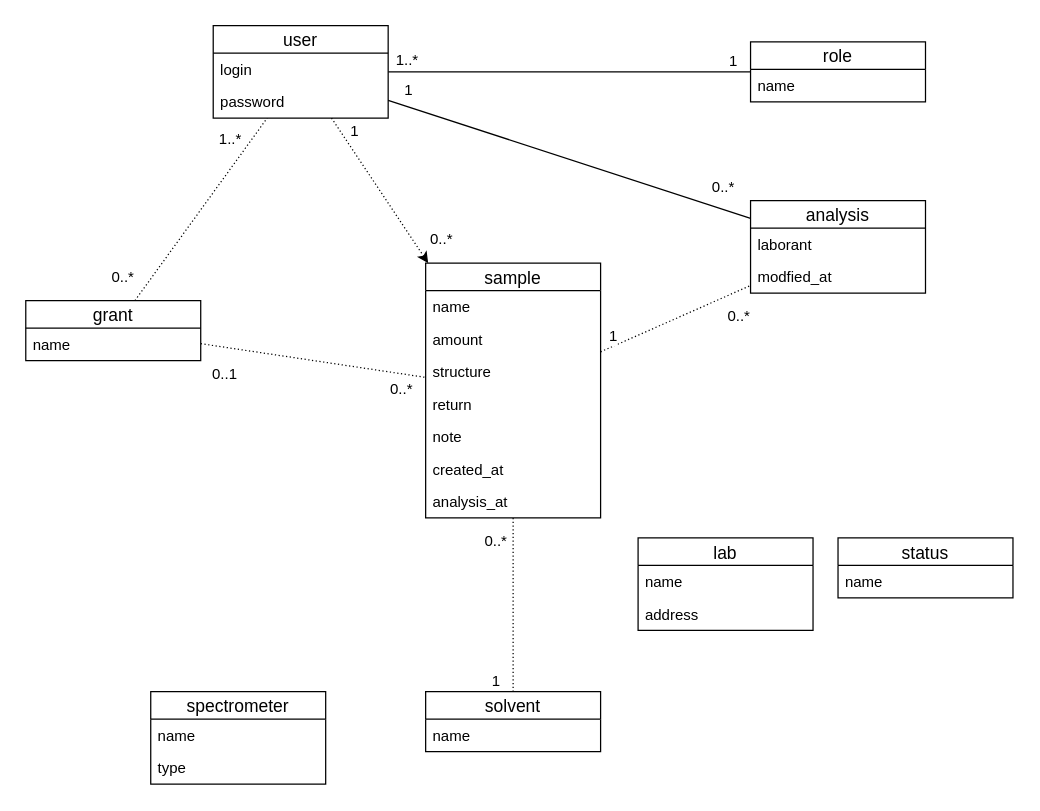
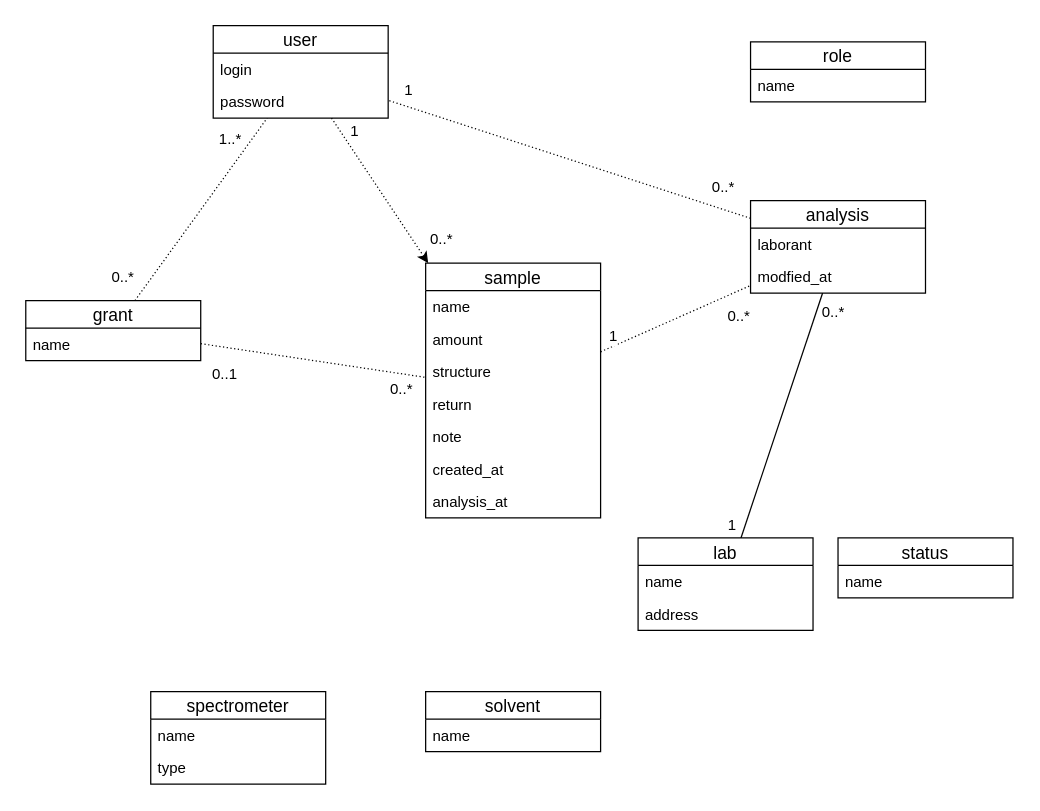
edge "user" -- "role": removed, labels "1..*", "1"
edge "user" -- "analysis": style solid -> dashed
edge "analysis" -- "lab": added, labels "0..*", "1"
edge "sample" -- "solvent": removed, labels "0..*", "1"
